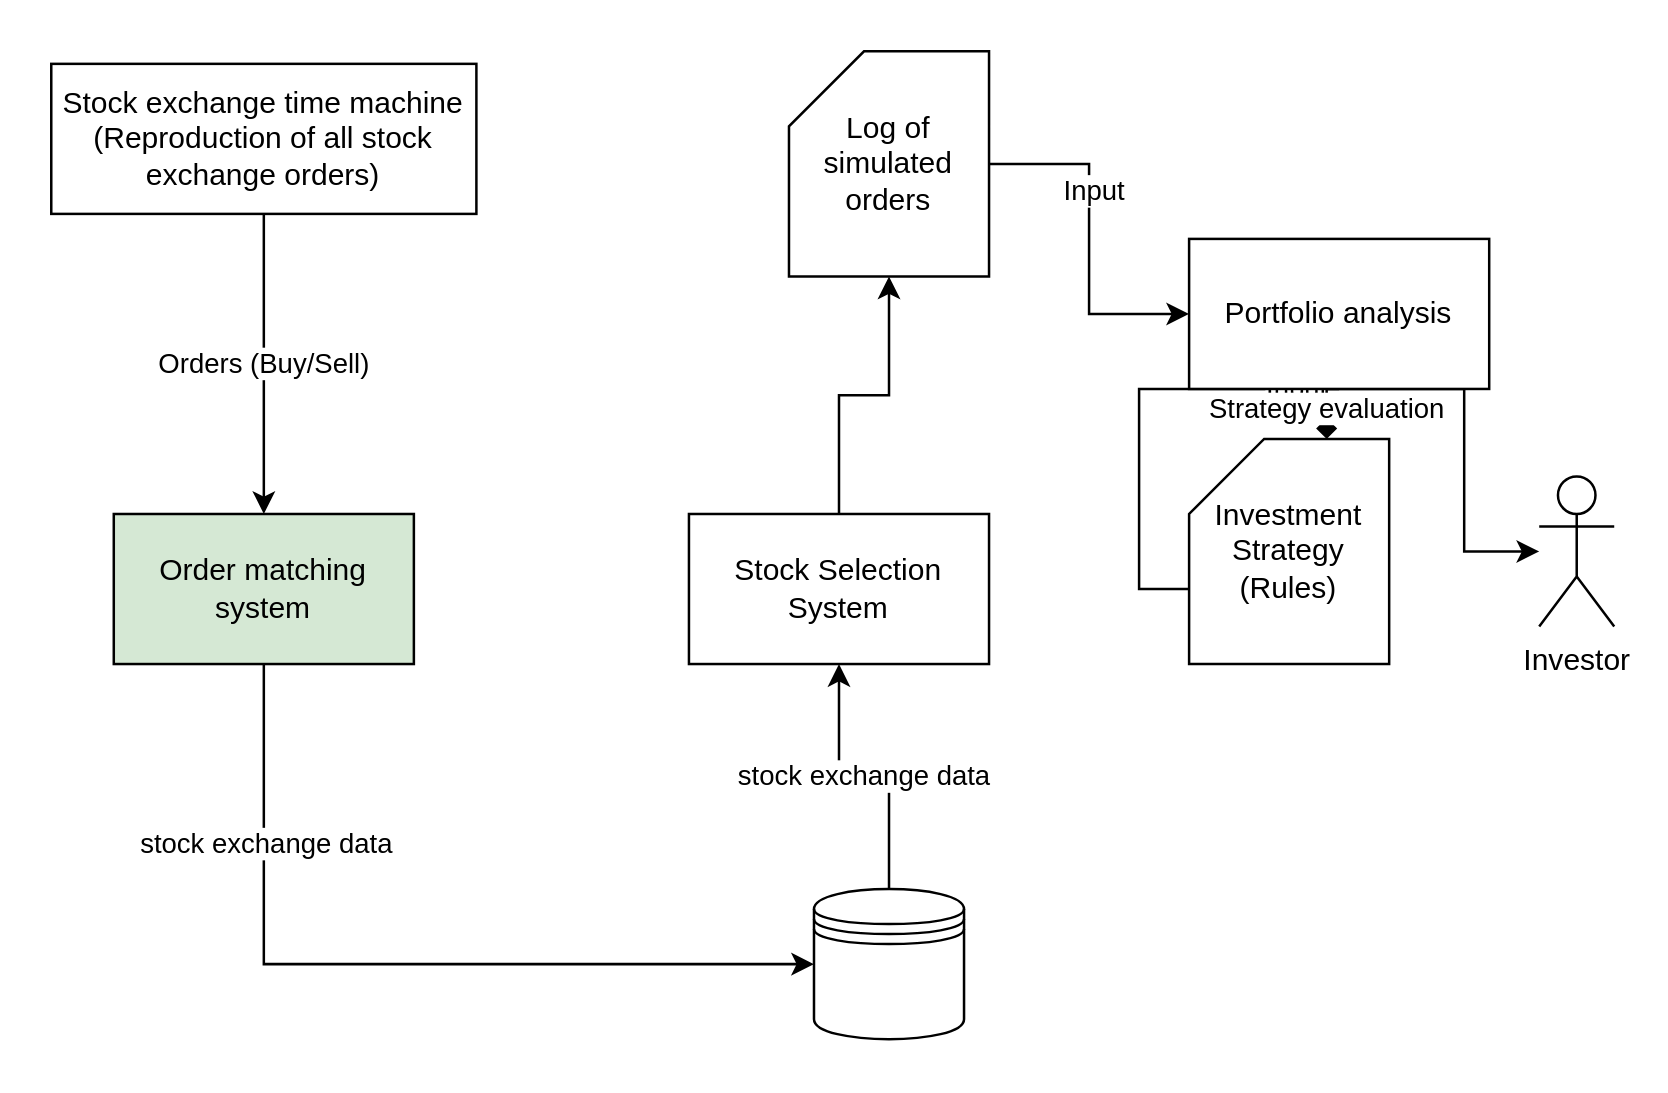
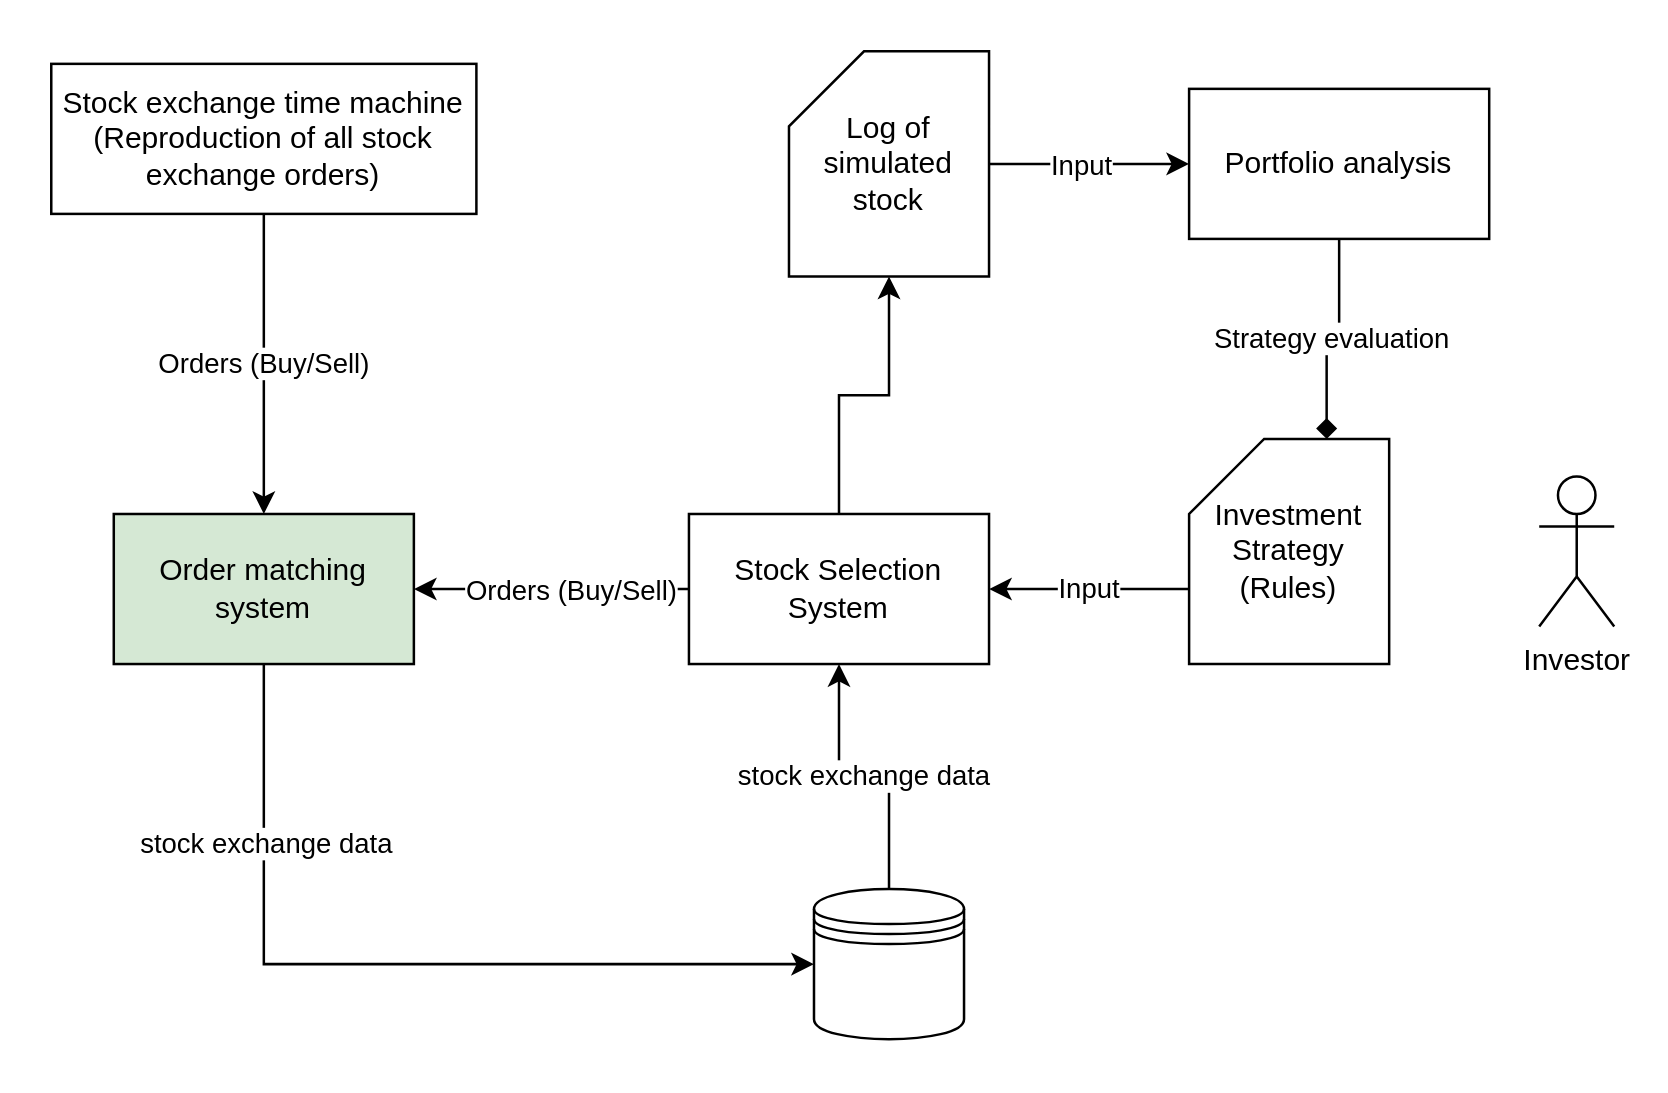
node "Log of simulated orders": label "Log of simulated orders" -> "Log of simulated stock"
node "Portfolio analysis": moved (1339, 314) -> (1339, 164)
edge "Investment Strategy (Rules)" -> "Investor": now "Investment Strategy (Rules)" -> "Stock Selection System"
edge "Stock Selection System" -> "Order matching system": added, label "Orders (Buy/Sell)"
